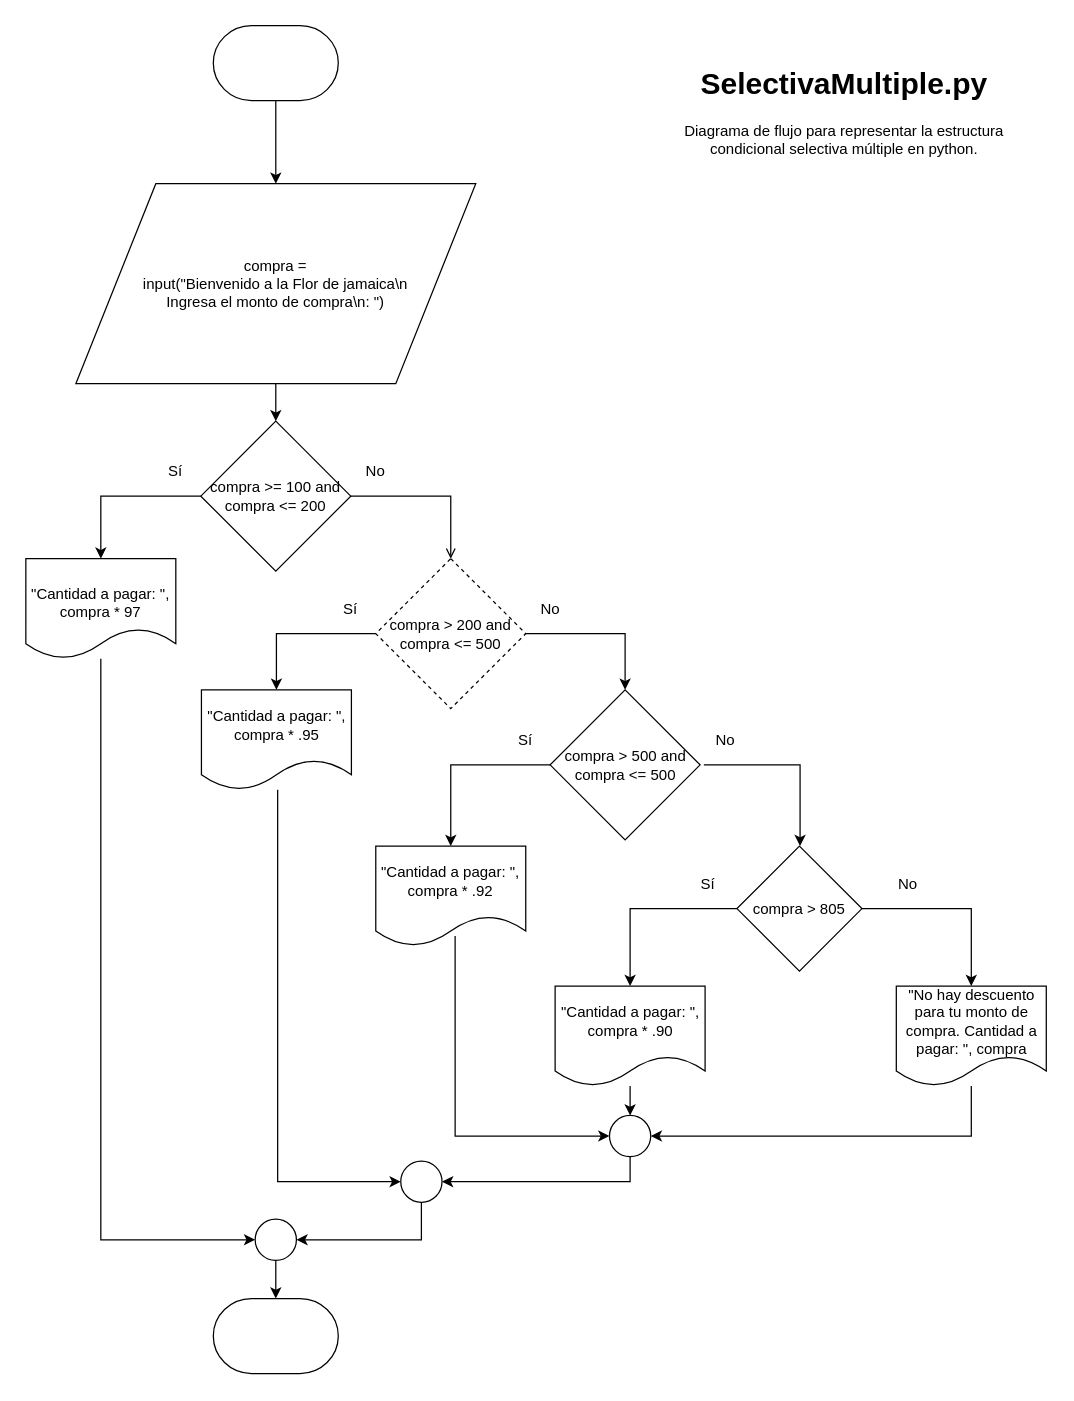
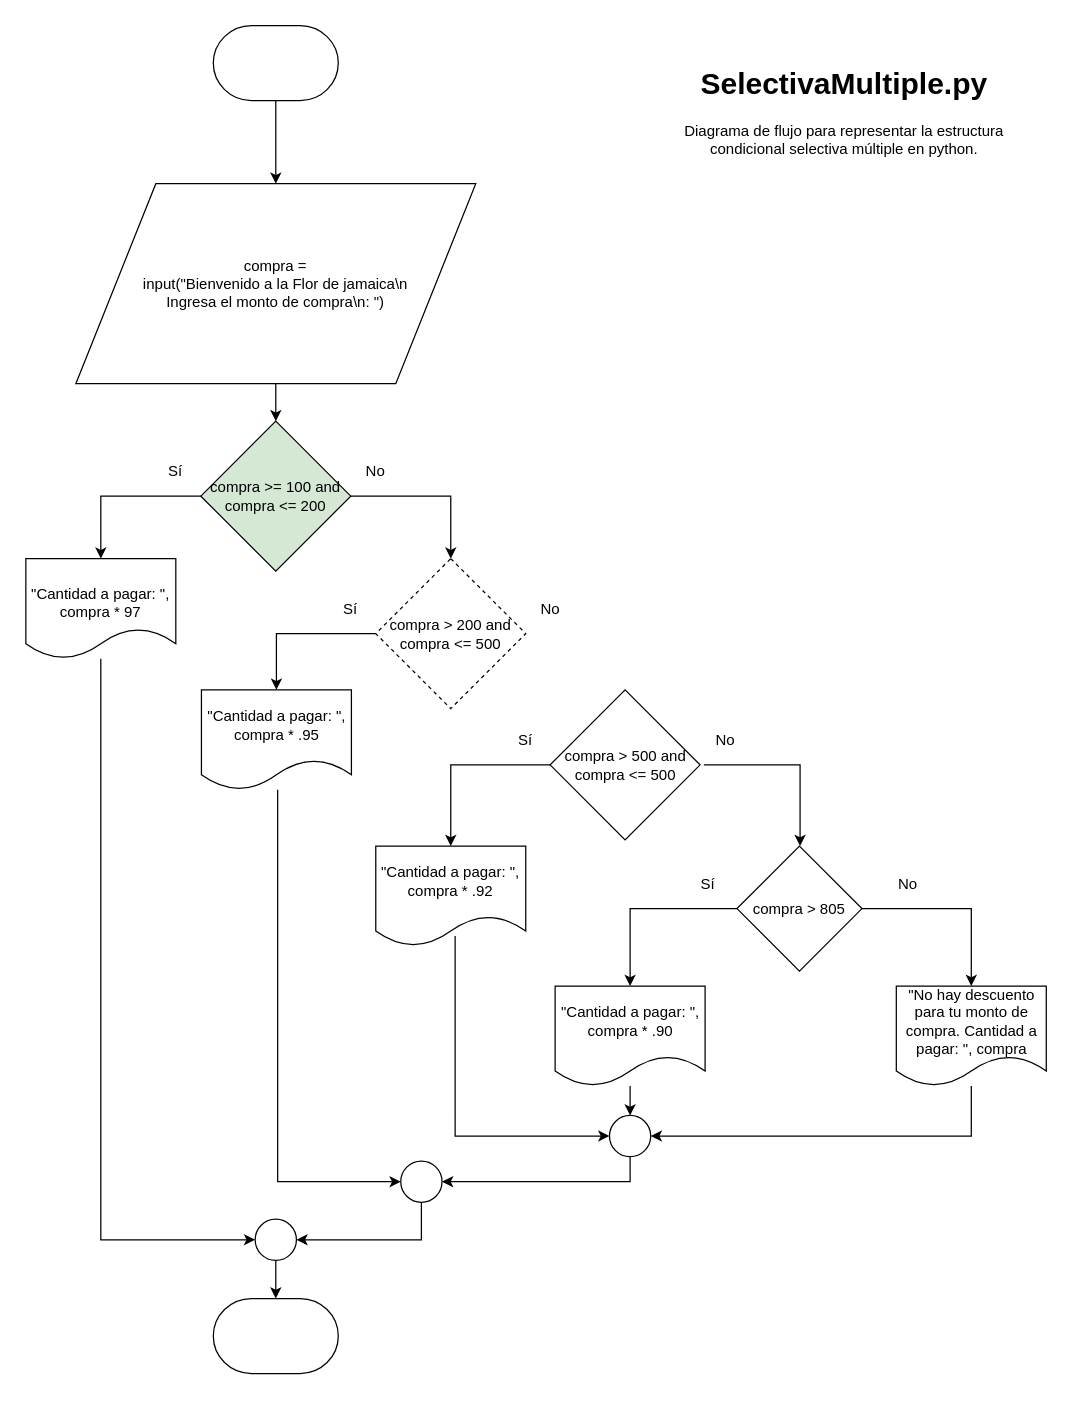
node "compra >= 100 and compra <= 200": fillcolor #ffffff -> #d5e8d4
edge "compra >= 100 and compra <= 200" -> "compra > 200 and compra <= 500": arrowhead open -> classic
edge "compra > 200 and compra <= 500" -> "compra > 500 and compra <= 500": removed
